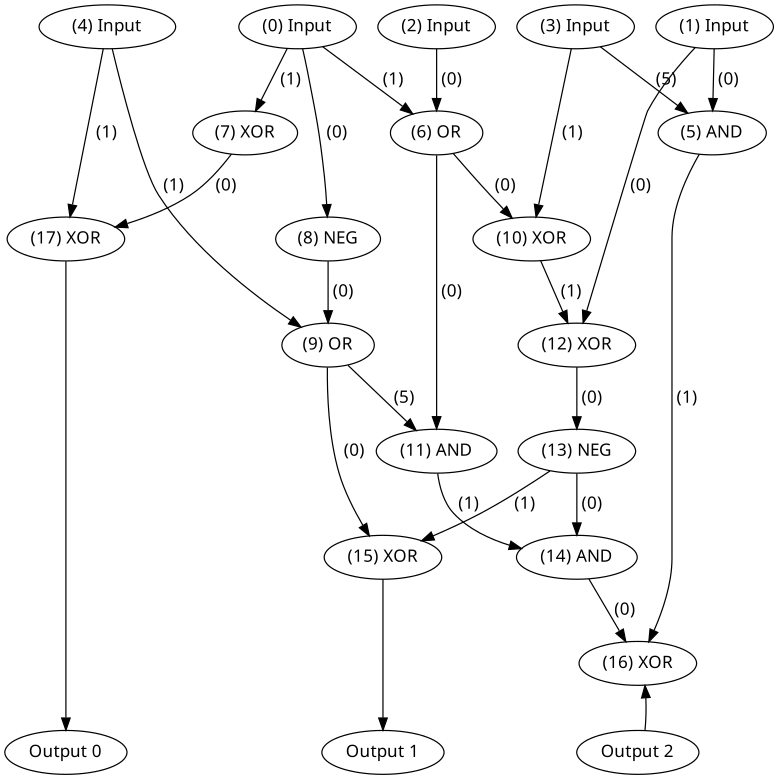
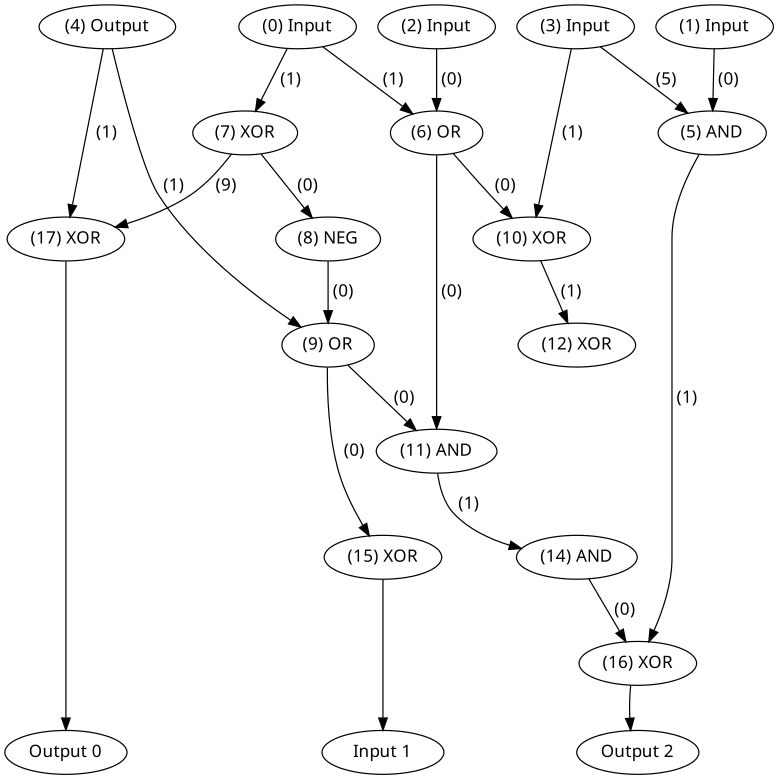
node "(4) Input": label "(4) Input" -> "(4) Output"
edge "(0) Input" -> "(8) NEG": now "(7) XOR" -> "(8) NEG"
edge "(1) Input" -> "(12) XOR": removed, label "(0)"
edge "(7) XOR" -> "(17) XOR": label " (0)" -> " (9)"
edge "(9) OR" -> "(11) AND": label " (5)" -> " (0)"
node "(13) NEG": removed
edge "Output 2" -> "(16) XOR": reversed
node "Output 1": label "Output 1" -> "Input 1"
